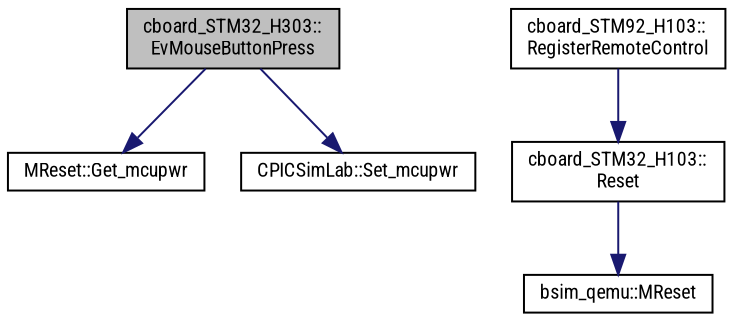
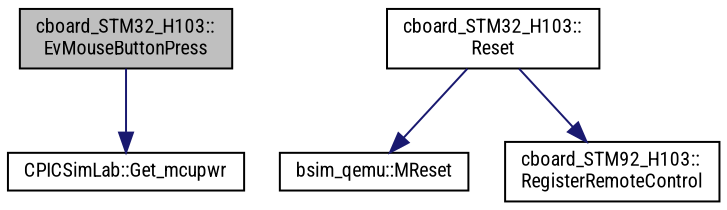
node "cboard_STM32_H303:: EvMouseButtonPress": label "cboard_STM32_H303:: EvMouseButtonPress" -> "cboard_STM32_H103:: EvMouseButtonPress"
edge "cboard_STM92_H103:: RegisterRemoteControl" -> "cboard_STM32_H103:: Reset": reversed
node "MReset::Get_mcupwr": label "MReset::Get_mcupwr" -> "CPICSimLab::Get_mcupwr"
node "CPICSimLab::Set_mcupwr": removed
